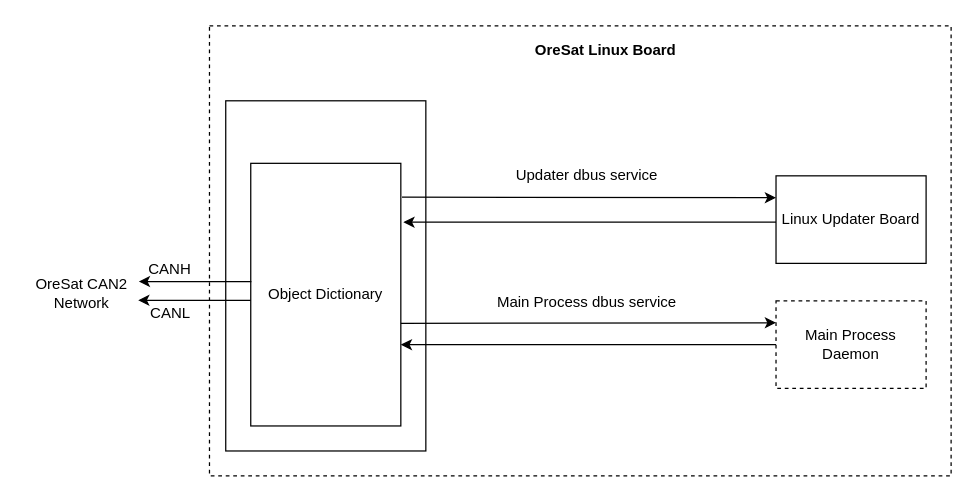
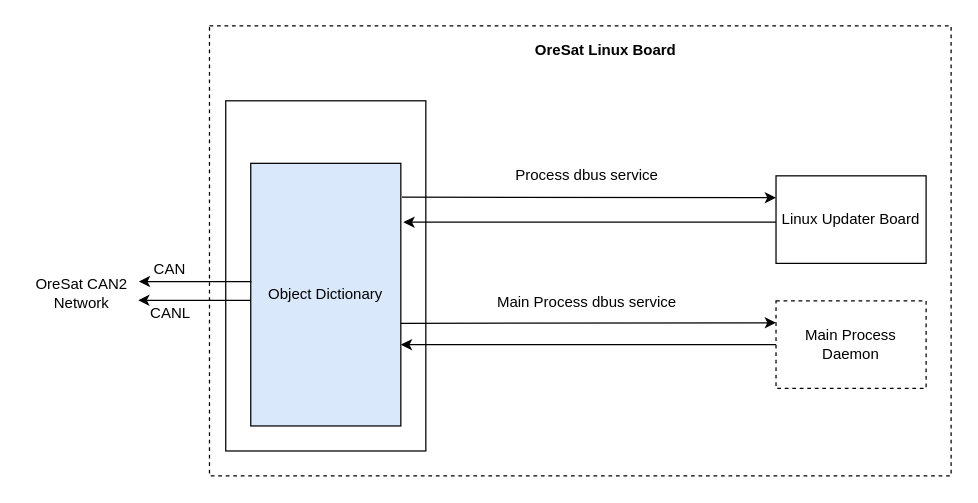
node "Updater dbus service": label "Updater dbus service" -> "Process dbus service"
node "CANH": label "CANH" -> "CAN"
node "Object Dictionary": fillcolor #ffffff -> #dae8fc
